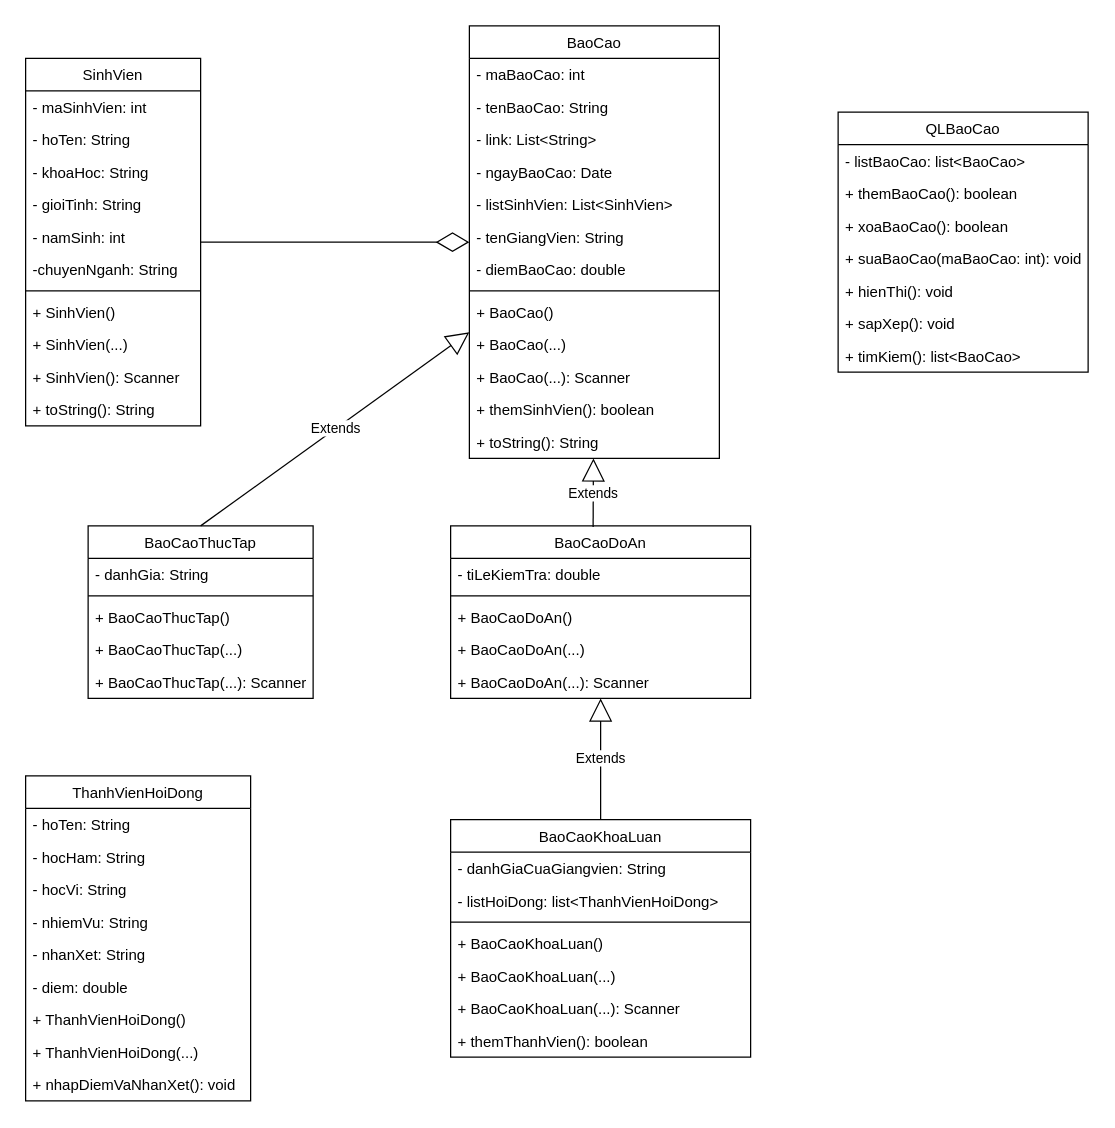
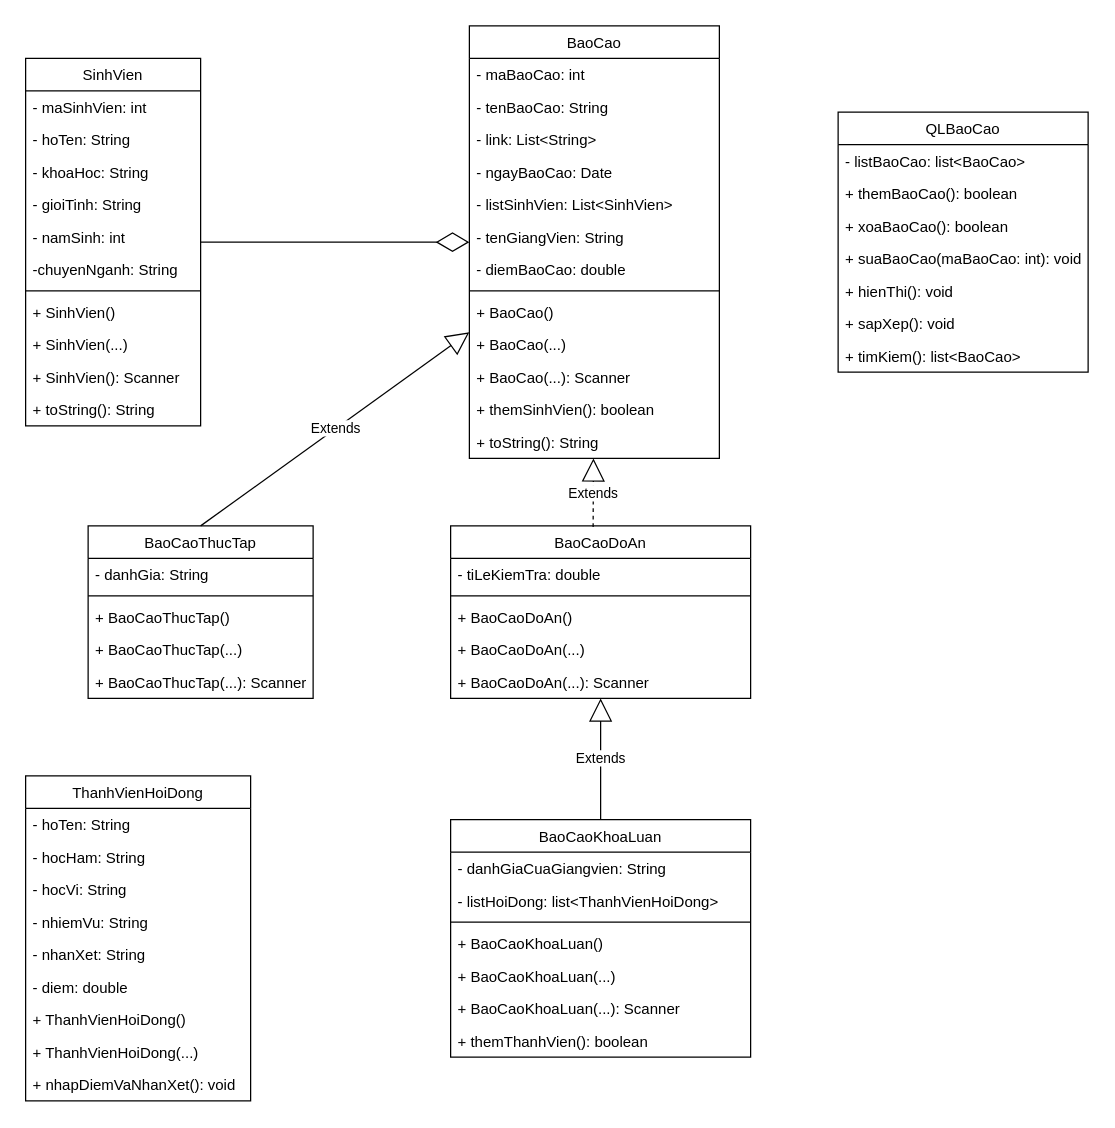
edge "BaoCaoDoAn" -> "BaoCao": style solid -> dashed
